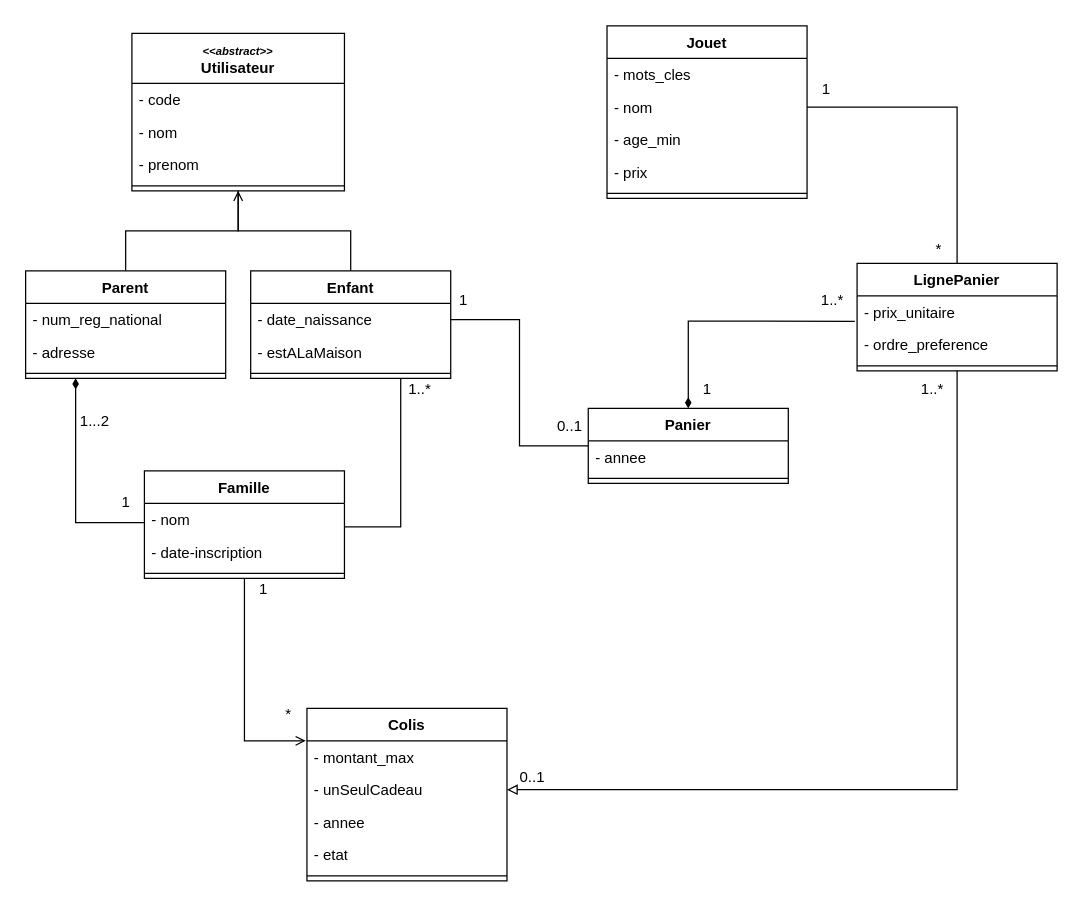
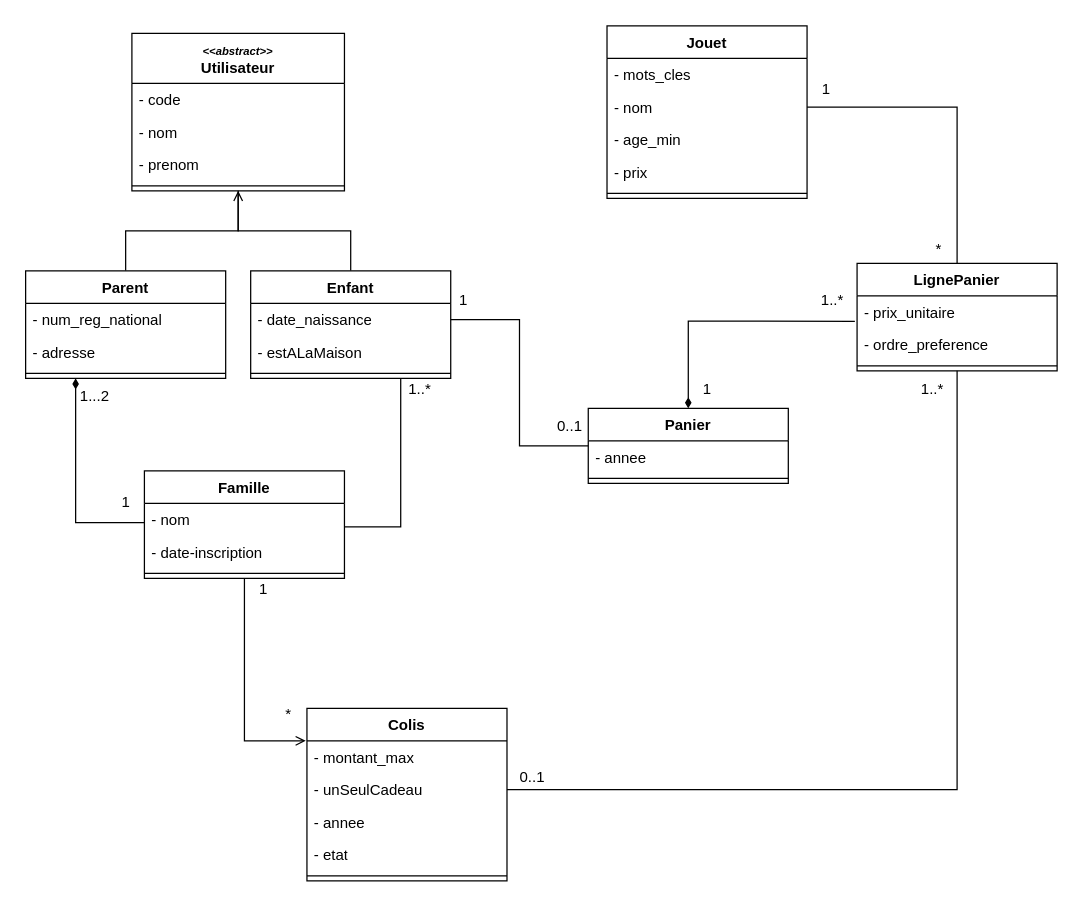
node "1...2": moved (94, 422) -> (94, 397)
edge "LignePanier" -> "- unSeulCadeau": arrowhead block -> none
